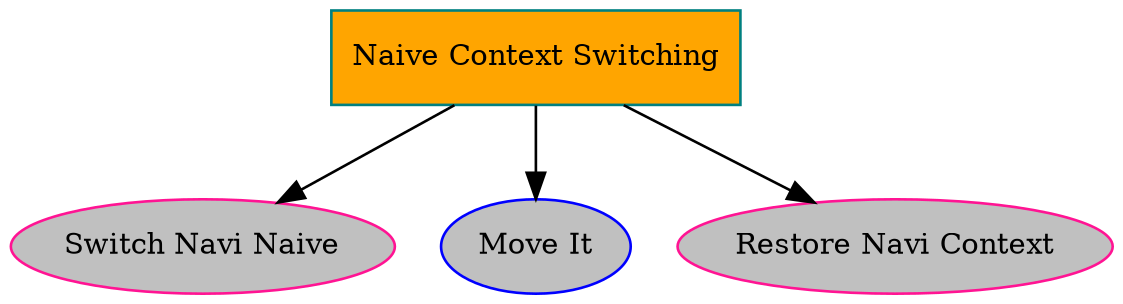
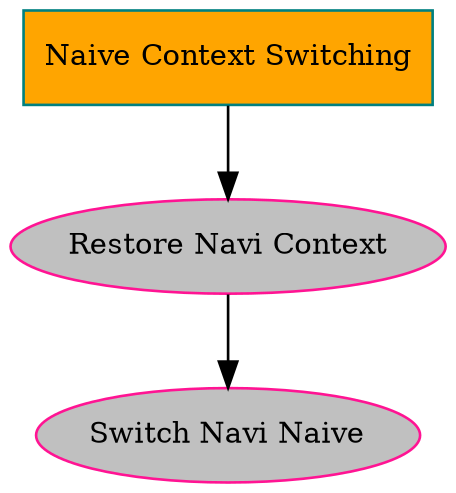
edge "Naive Context Switching" -> "Switch Navi Naive": now "Restore Navi Context" -> "Switch Navi Naive"
node "Move It": removed
